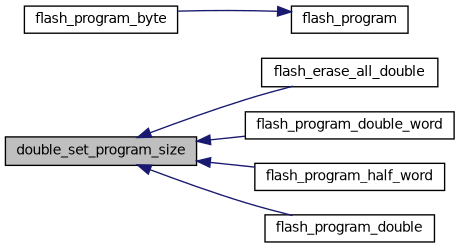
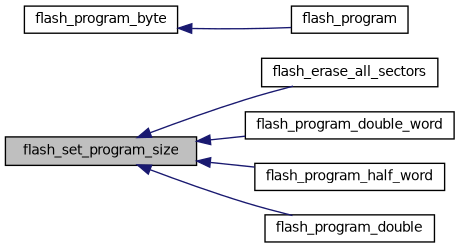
edge "flash_program_byte" -> "flash_program": reversed
node "flash_erase_all_double": label "flash_erase_all_double" -> "flash_erase_all_sectors"
node "double_set_program_size": label "double_set_program_size" -> "flash_set_program_size"
